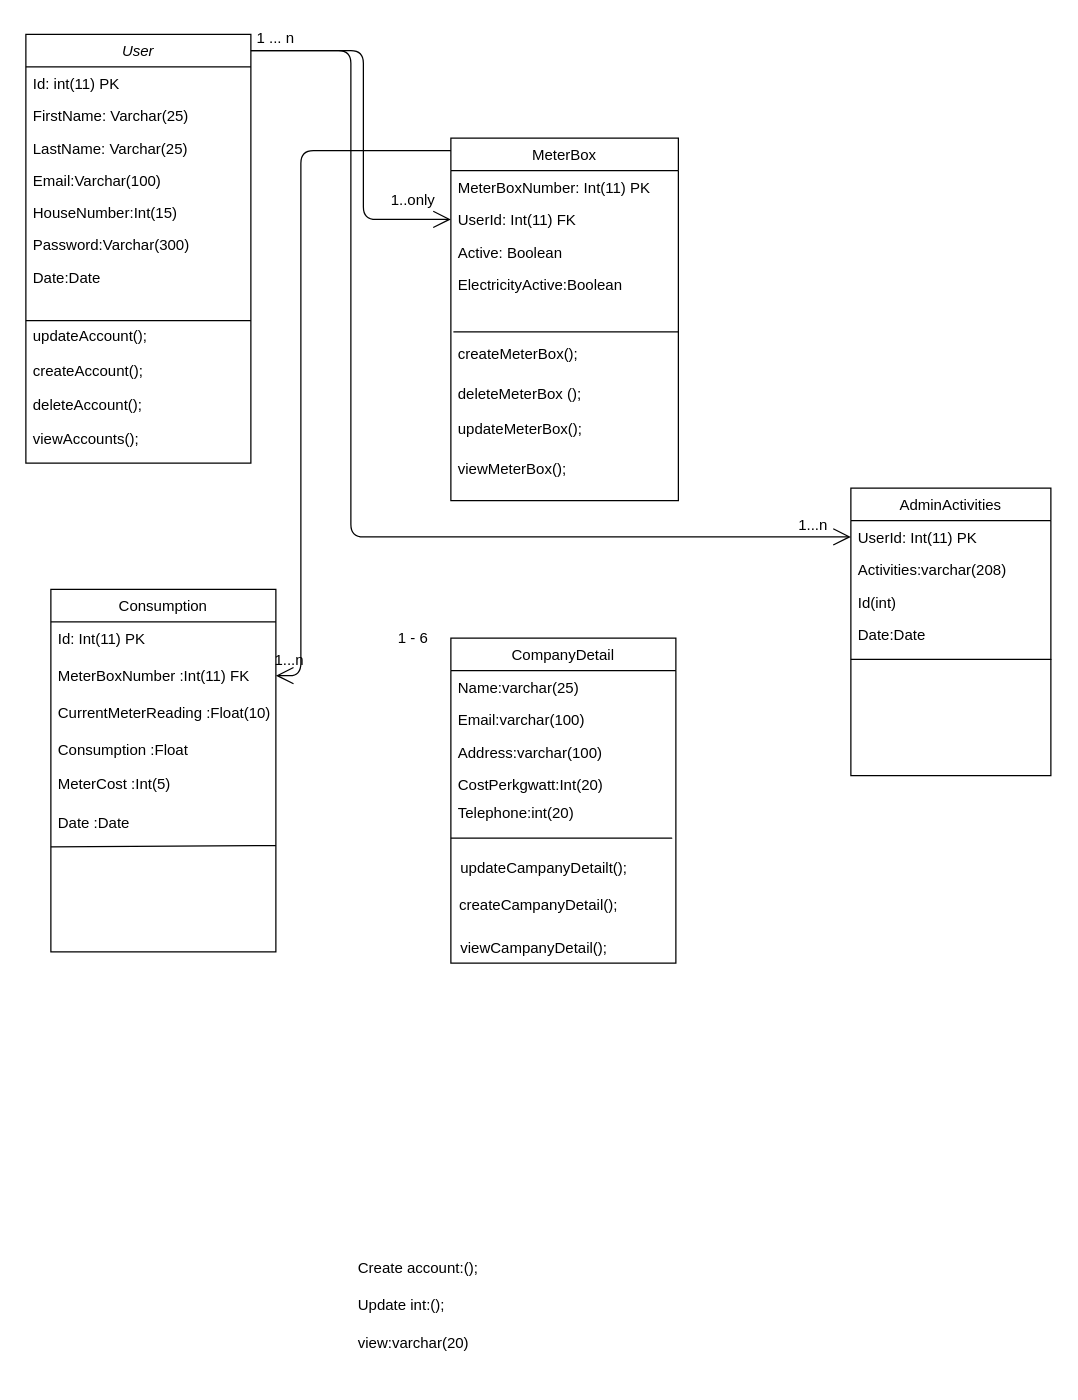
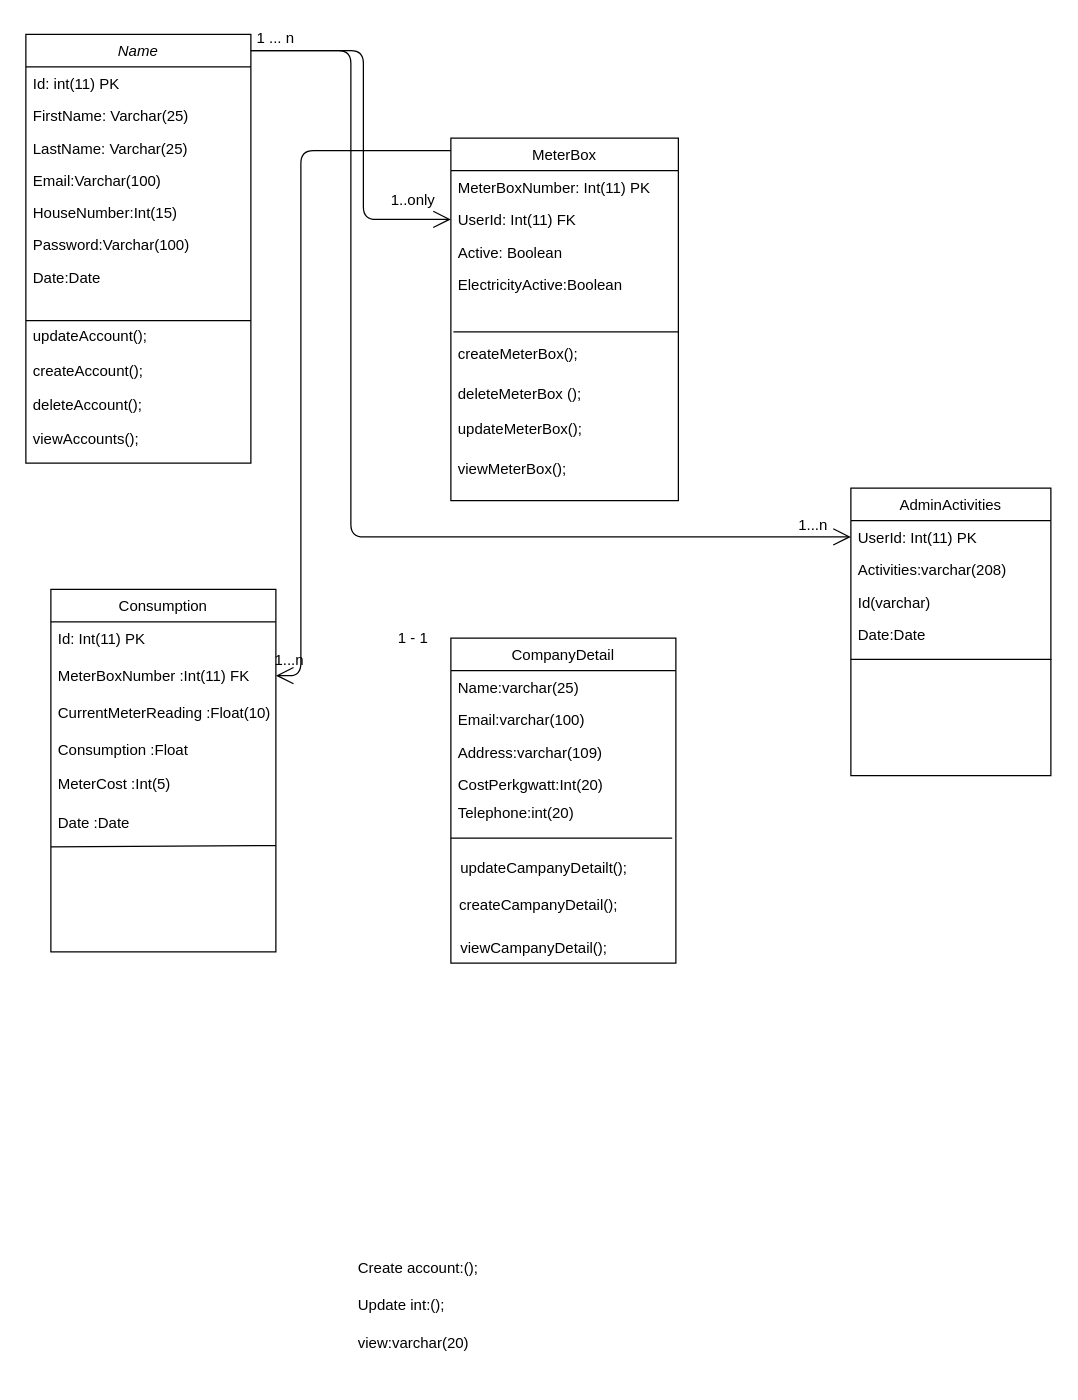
node "User": label "User" -> "Name"
node "Password:Varchar(300)": label "Password:Varchar(300)" -> "Password:Varchar(100)"
node "Id(int)": label "Id(int)" -> "Id(varchar)"
node "1 - 6": label "1 - 6" -> "1 - 1"
node "Address:varchar(100)": label "Address:varchar(100)" -> "Address:varchar(109)"
